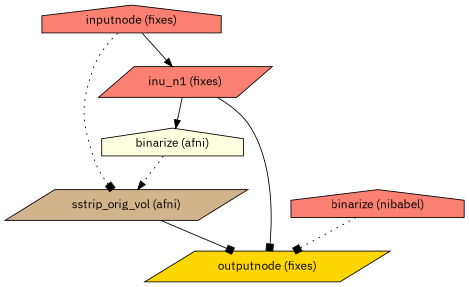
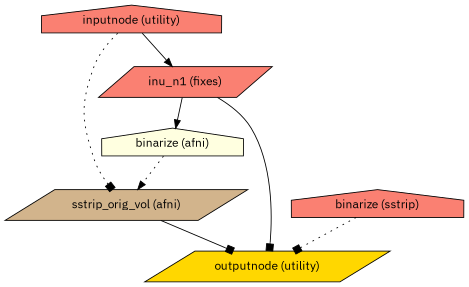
node "inputnode (fixes)": label "inputnode (fixes)" -> "inputnode (utility)"
node "binarize (nibabel)": label "binarize (nibabel)" -> "binarize (sstrip)"
node "outputnode (fixes)": label "outputnode (fixes)" -> "outputnode (utility)"
